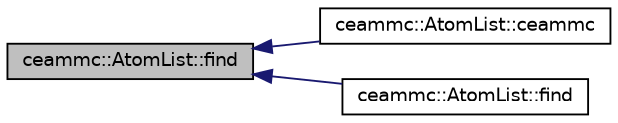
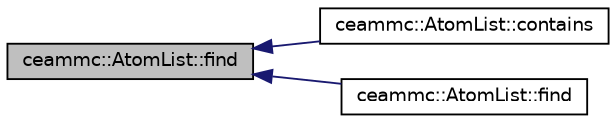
node "ceammc::AtomList::ceammc": label "ceammc::AtomList::ceammc" -> "ceammc::AtomList::contains"
